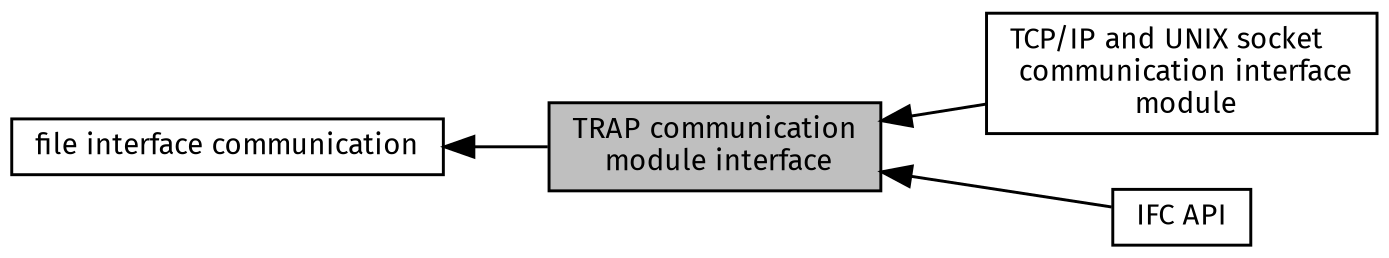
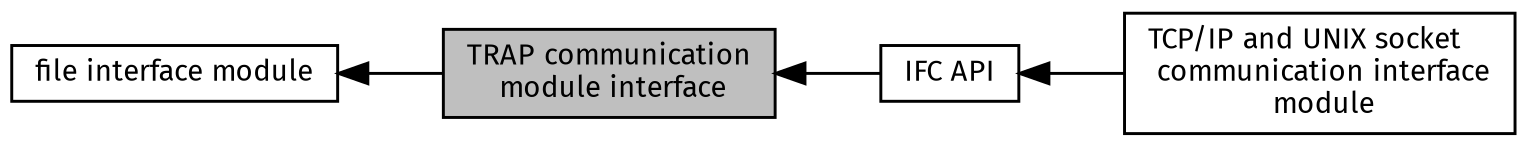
edge "TCP/IP and UNIX socket communication interface module" -> "TRAP communication module interface": now "TCP/IP and UNIX socket communication interface module" -> "IFC API"
node "file interface communication": label "file interface communication" -> "file interface module"
